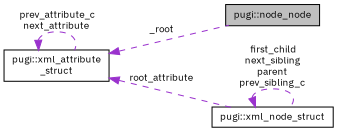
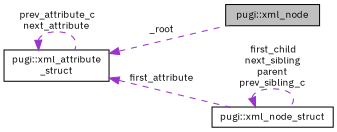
node "pugi::node_node": label "pugi::node_node" -> "pugi::xml_node"
edge "pugi::xml_node_struct" -> "pugi::xml_attribute _struct": label " root_attribute" -> " first_attribute"
